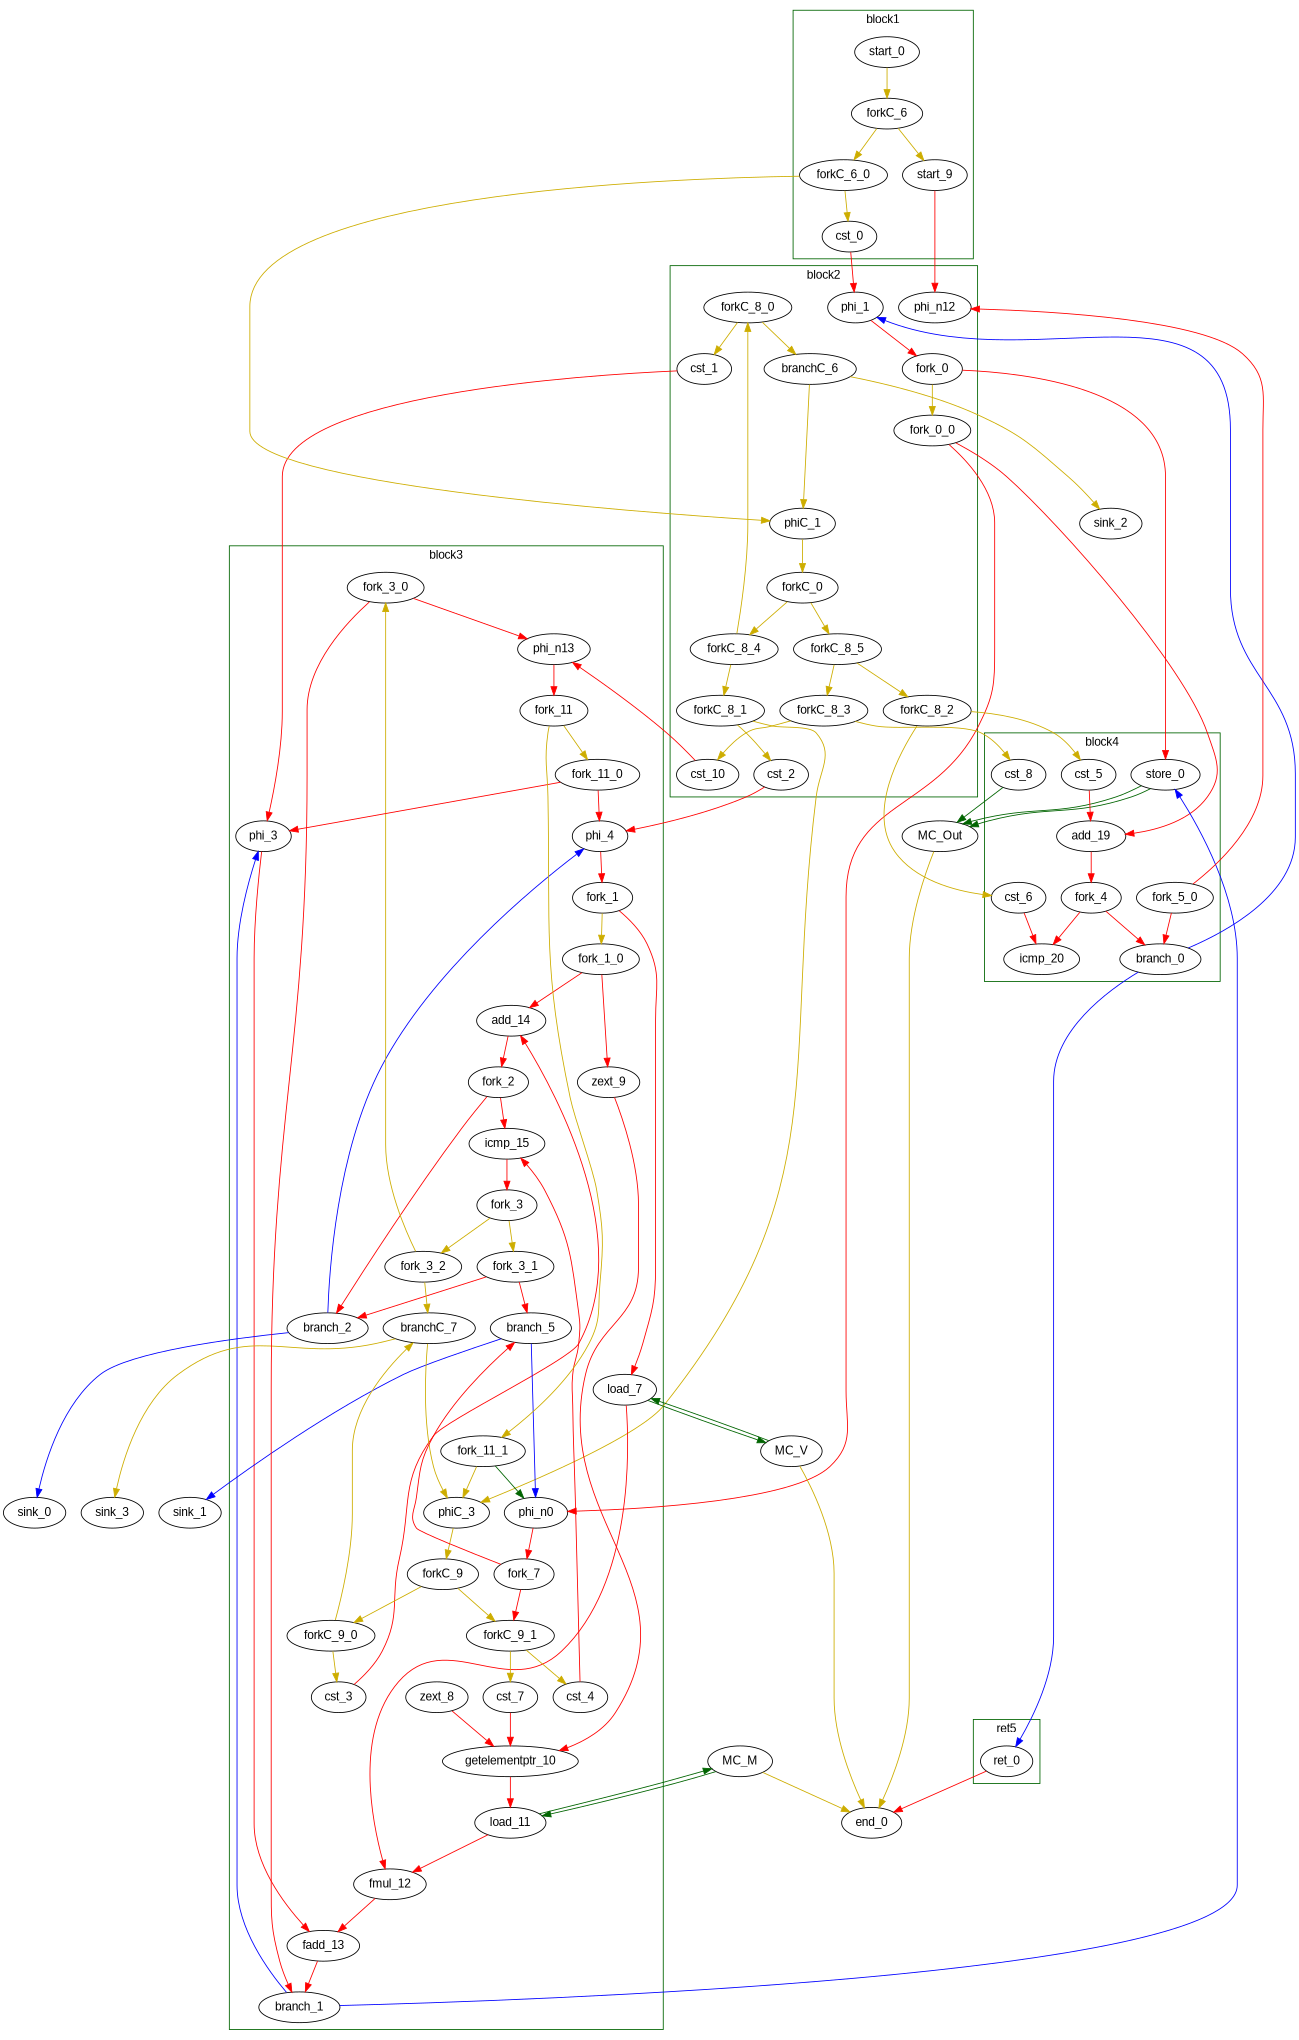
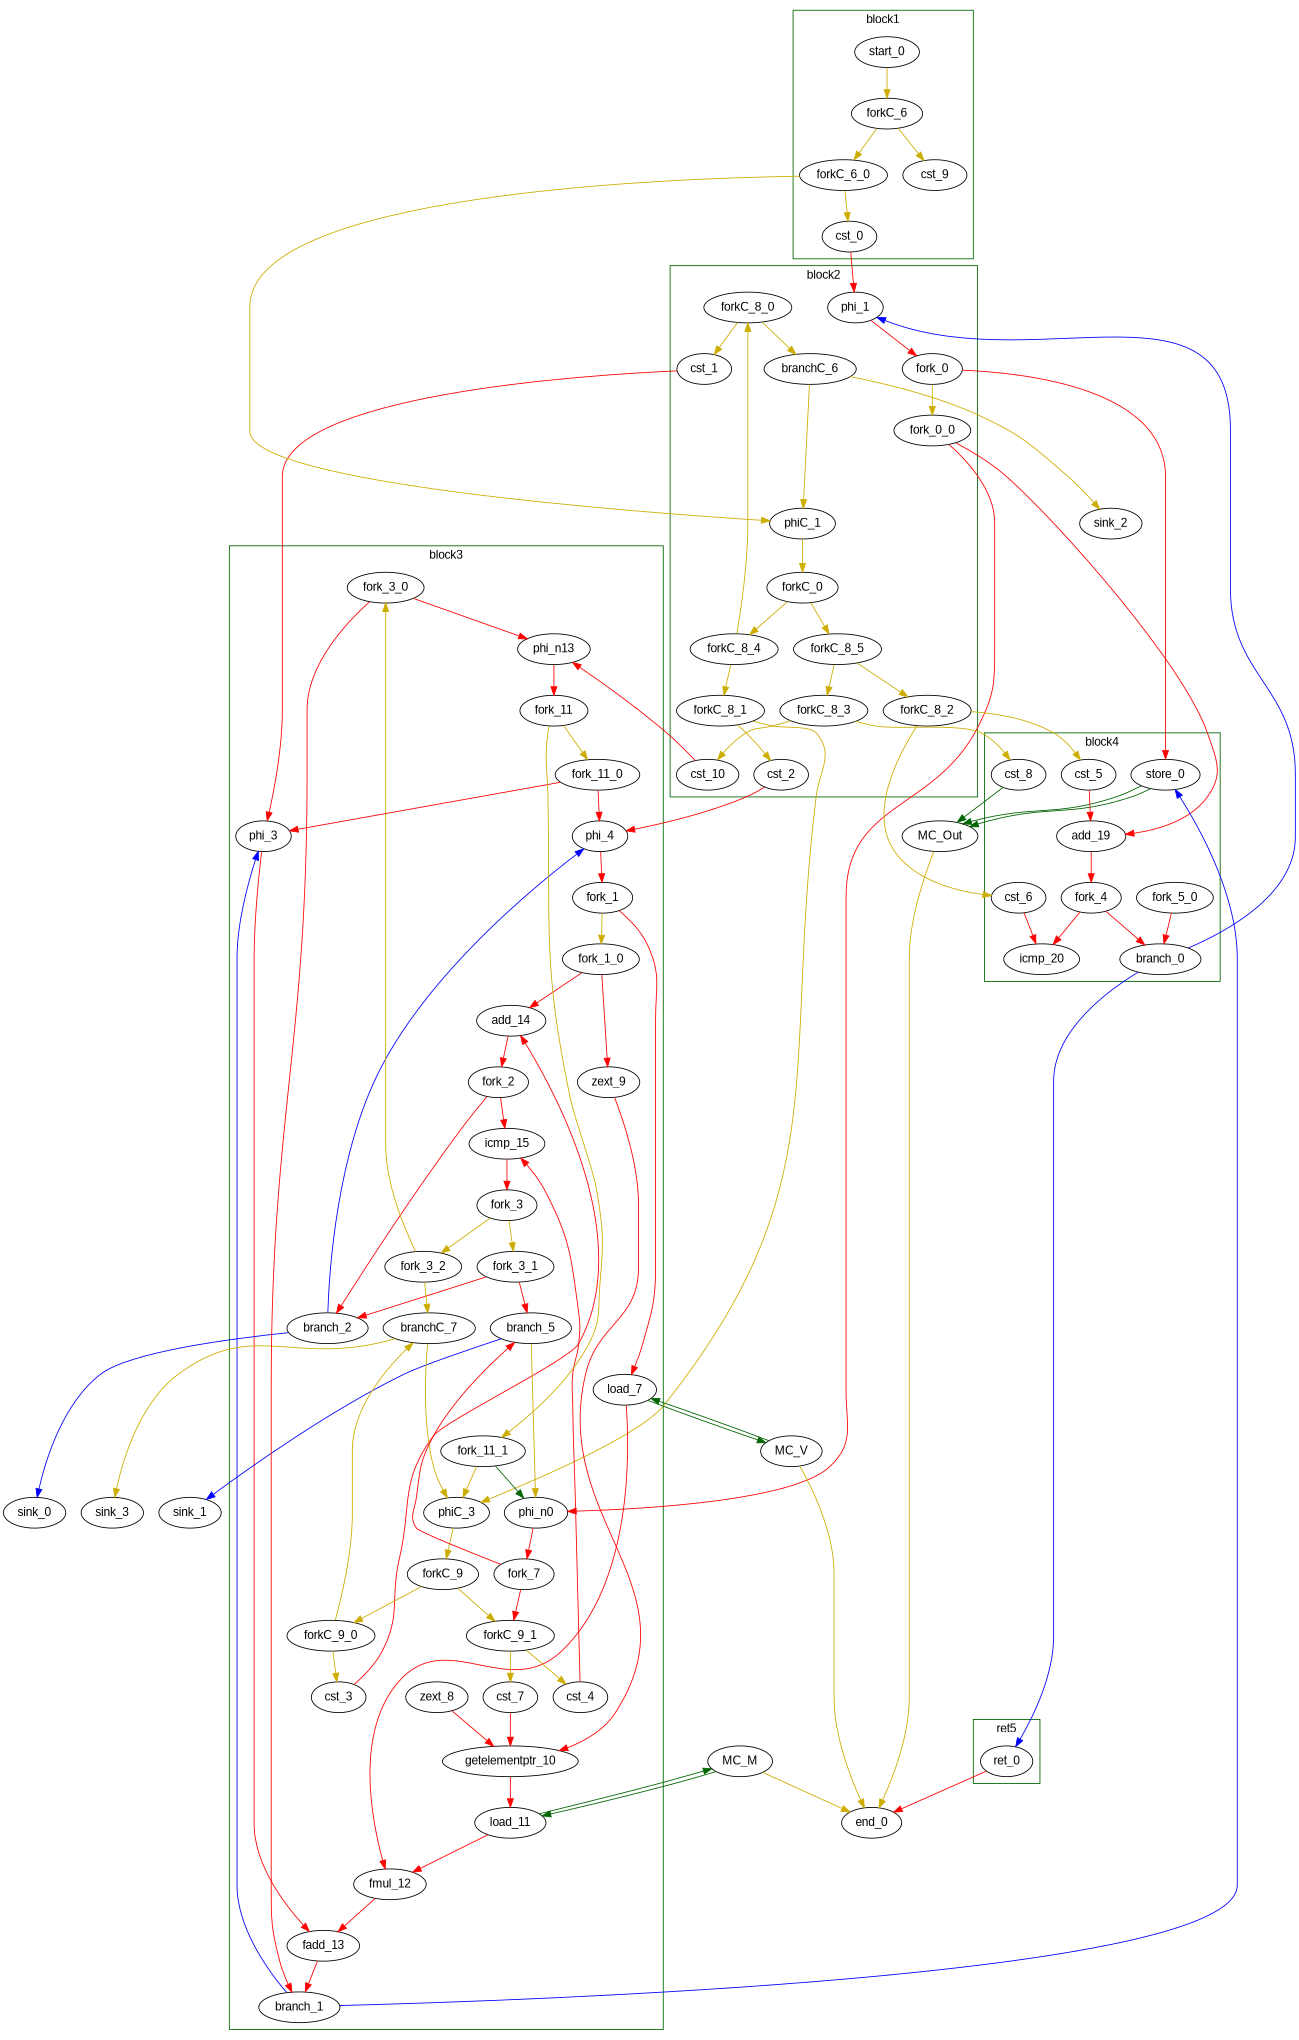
node "start_9": label "start_9" -> "cst_9"
node "phi_n12": removed
edge "branch_5" -> "phi_n0": color blue -> gold3
